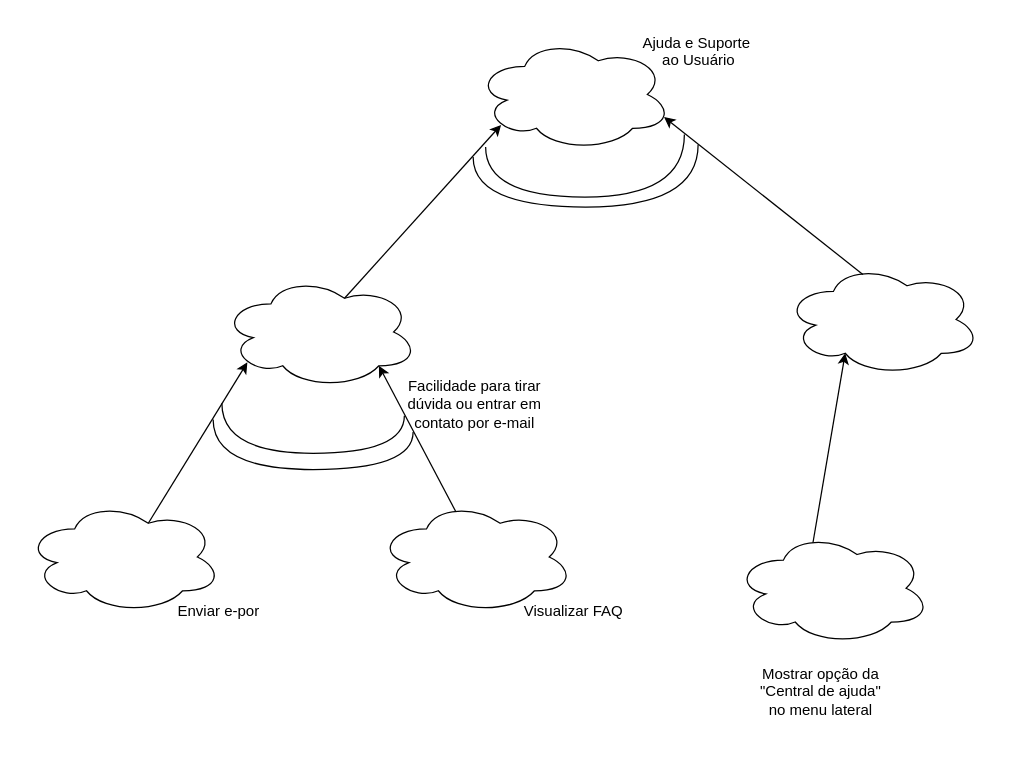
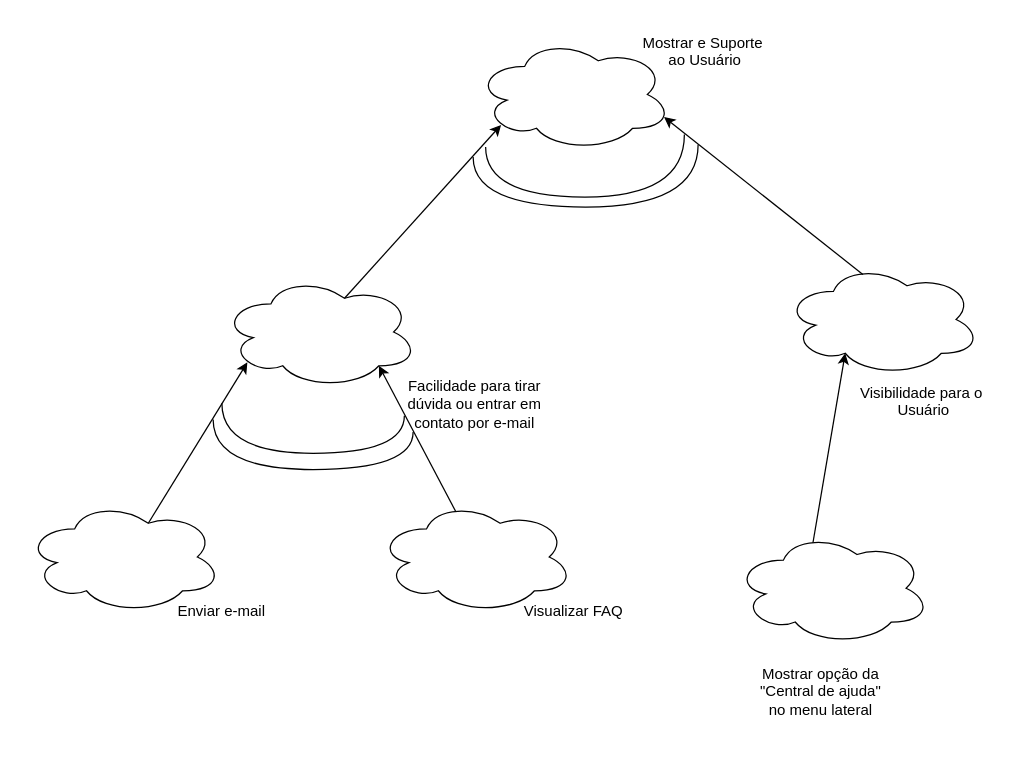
node "Ajuda e Suporte ao Usuário": label "Ajuda e Suporte ao Usuário" -> "Mostrar e Suporte ao Usuário"
node "Visibilidade para o Usuário": added
node "Enviar e-por": label "Enviar e-por" -> "Enviar e-mail"
